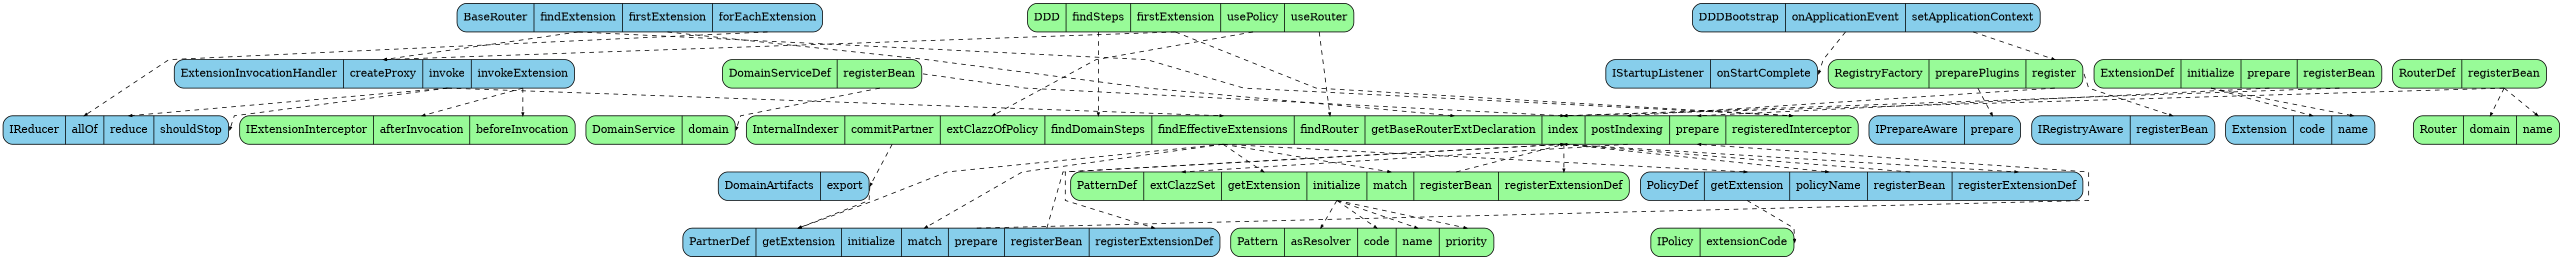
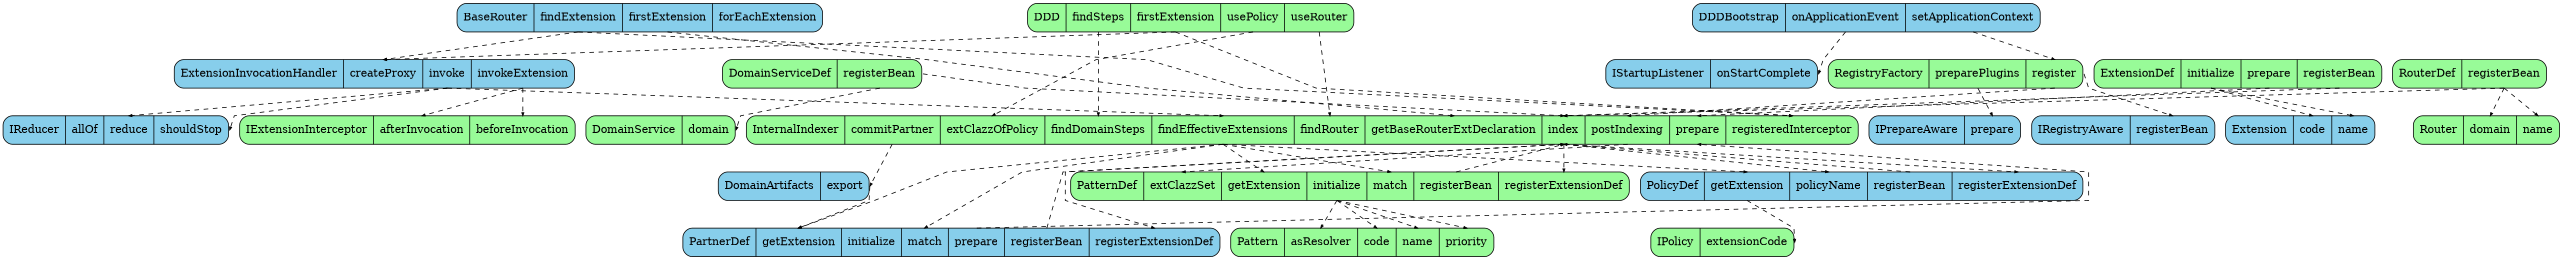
edge "BaseRouter" -> "IReducer": removed
